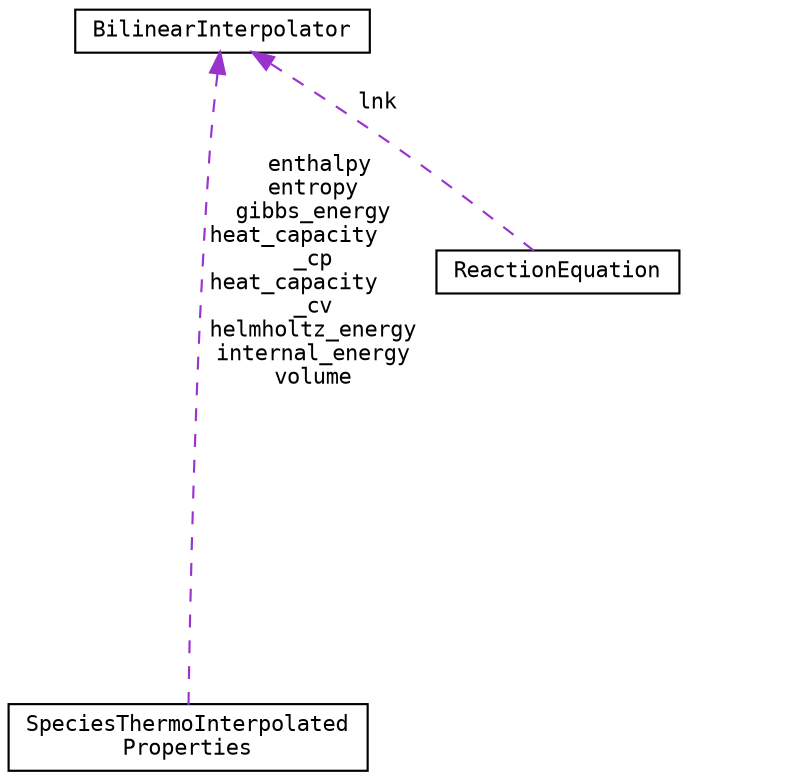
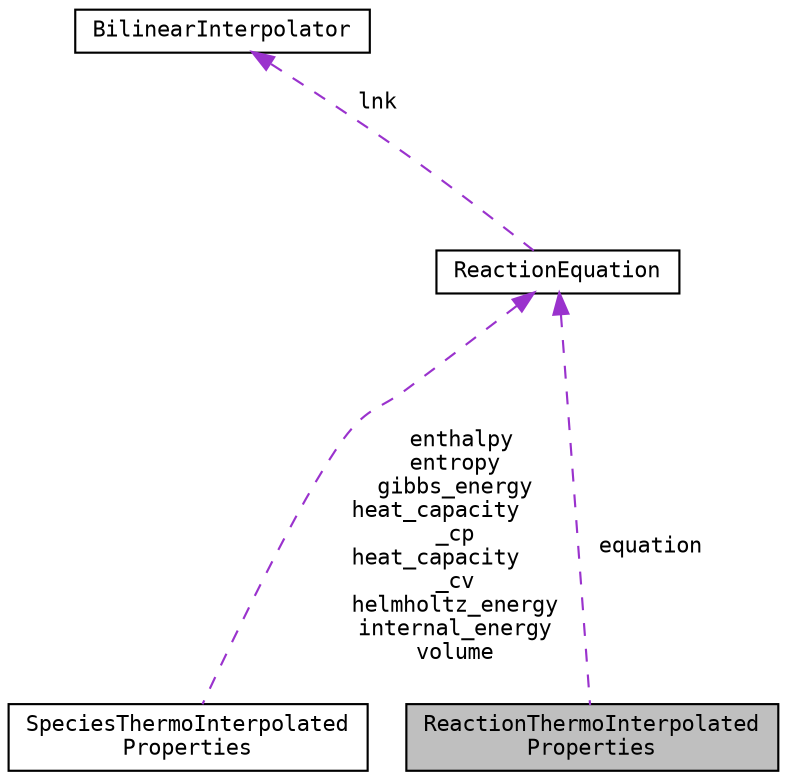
edge "SpeciesThermoInterpolated Properties" -> "BilinearInterpolator": now "SpeciesThermoInterpolated Properties" -> "ReactionEquation"
node "ReactionThermoInterpolated Properties": added
